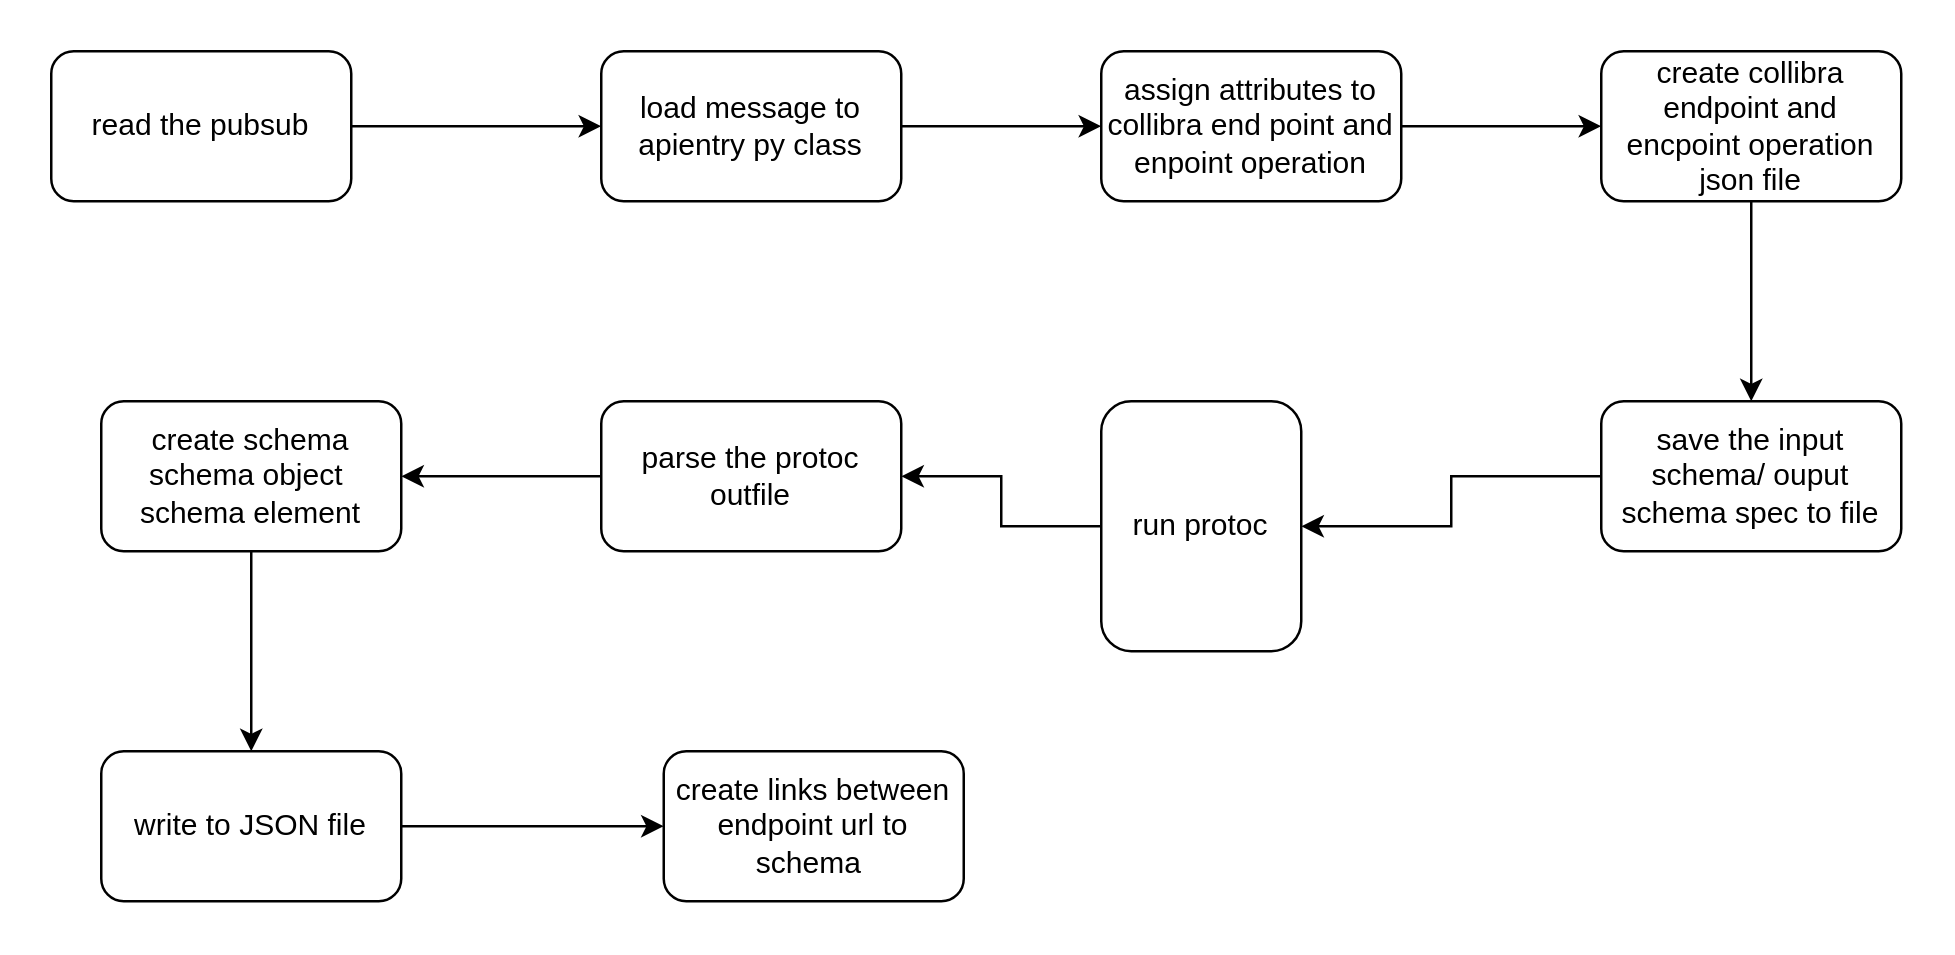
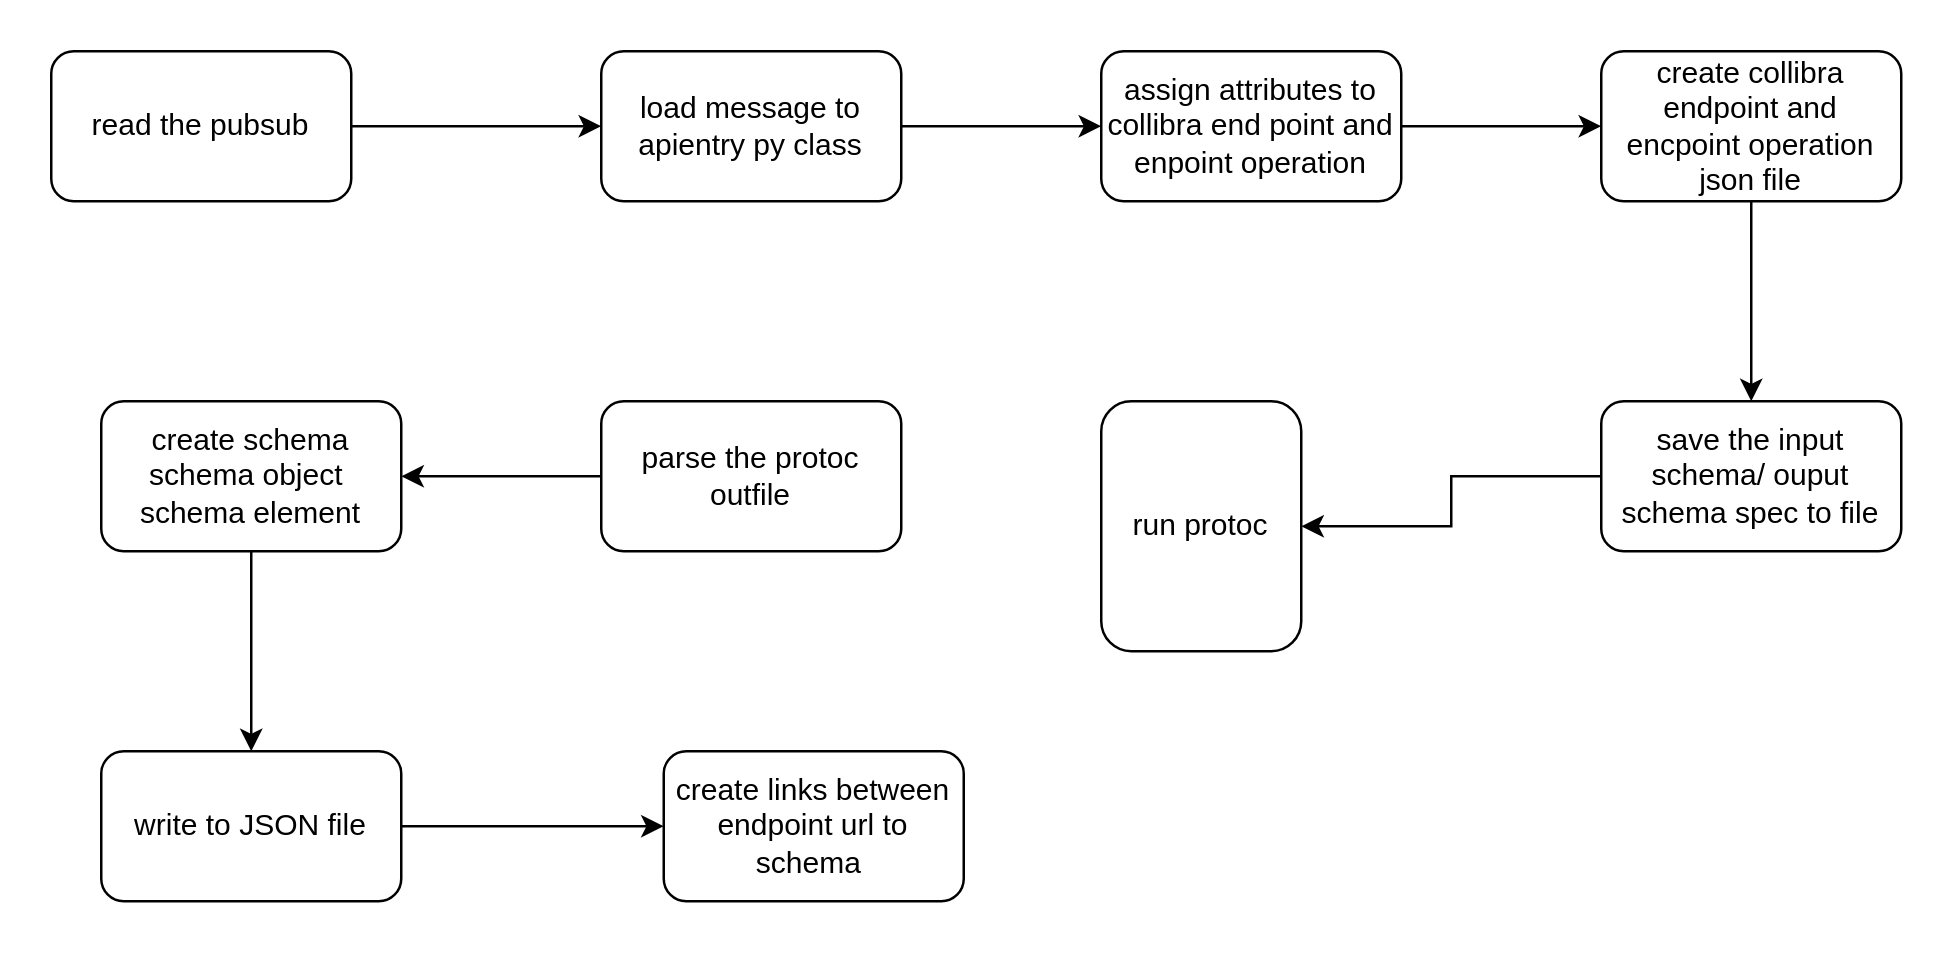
edge "run protoc" -> "parse the protoc outfile": removed
